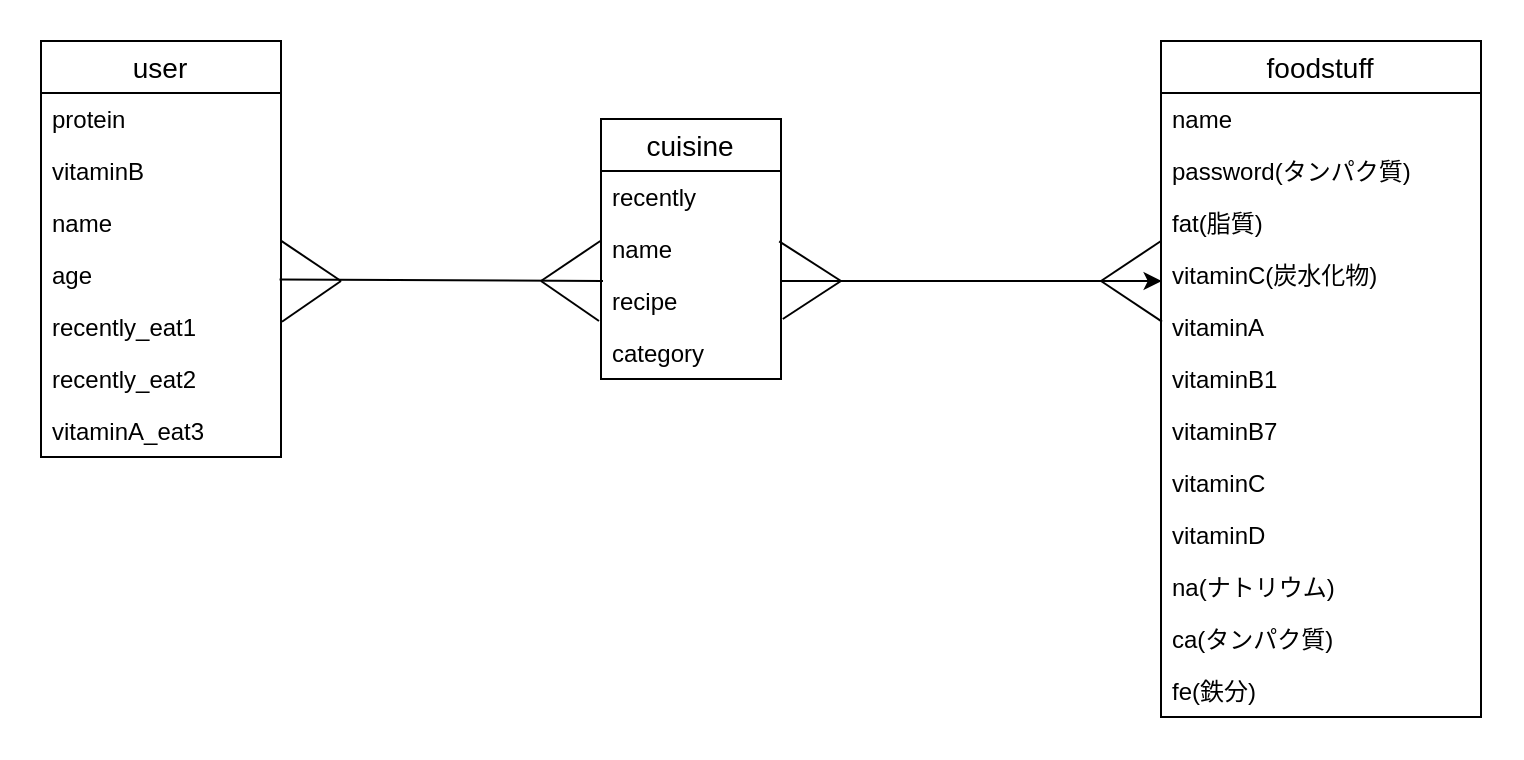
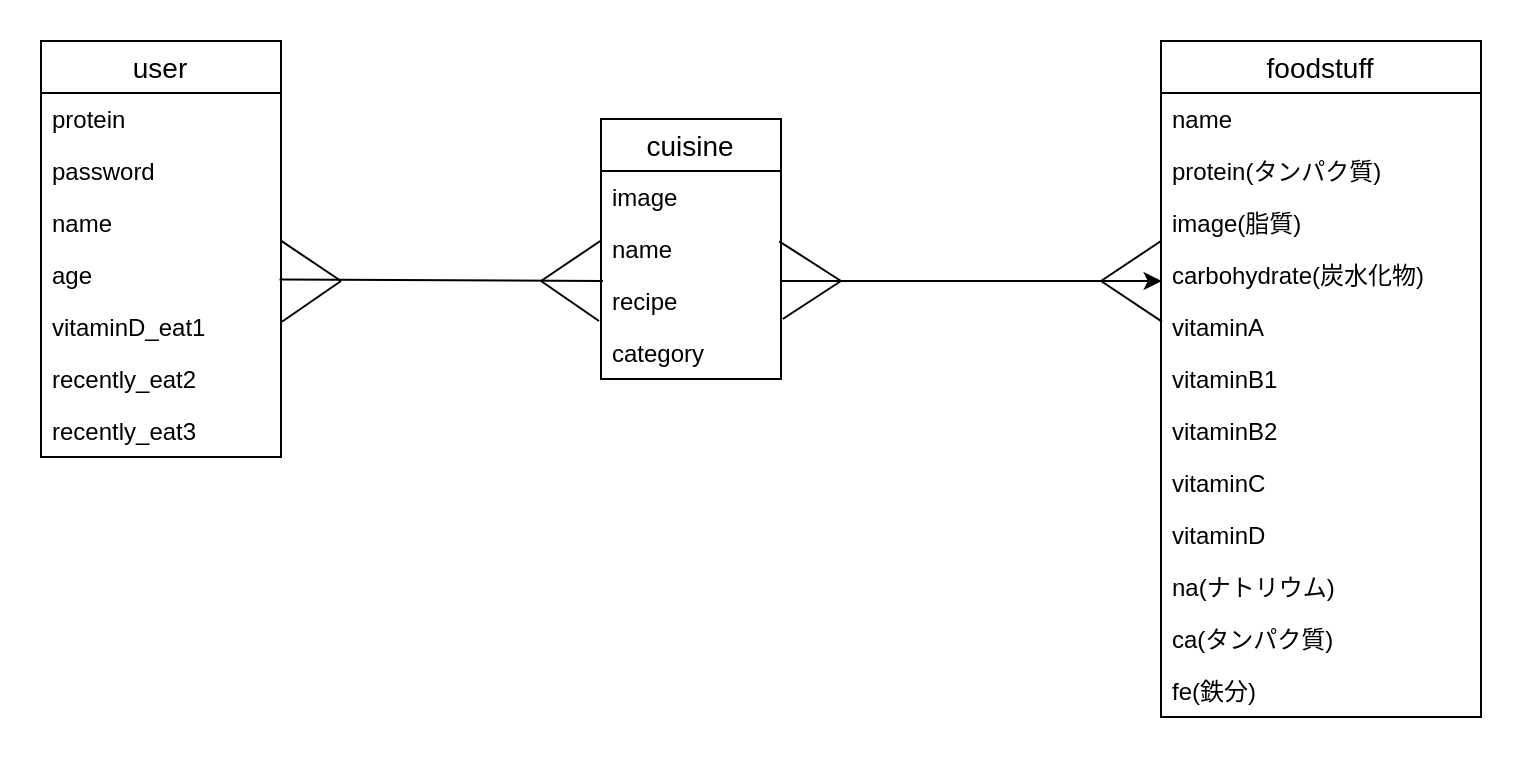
node "vitaminB": label "vitaminB" -> "password"
node "password(タンパク質)": label "password(タンパク質)" -> "protein(タンパク質)"
node "recently": label "recently" -> "image"
node "fat(脂質)": label "fat(脂質)" -> "image(脂質)"
node "vitaminC(炭水化物)": label "vitaminC(炭水化物)" -> "carbohydrate(炭水化物)"
node "recently_eat1": label "recently_eat1" -> "vitaminD_eat1"
node "vitaminA_eat3": label "vitaminA_eat3" -> "recently_eat3"
node "vitaminB7": label "vitaminB7" -> "vitaminB2"
